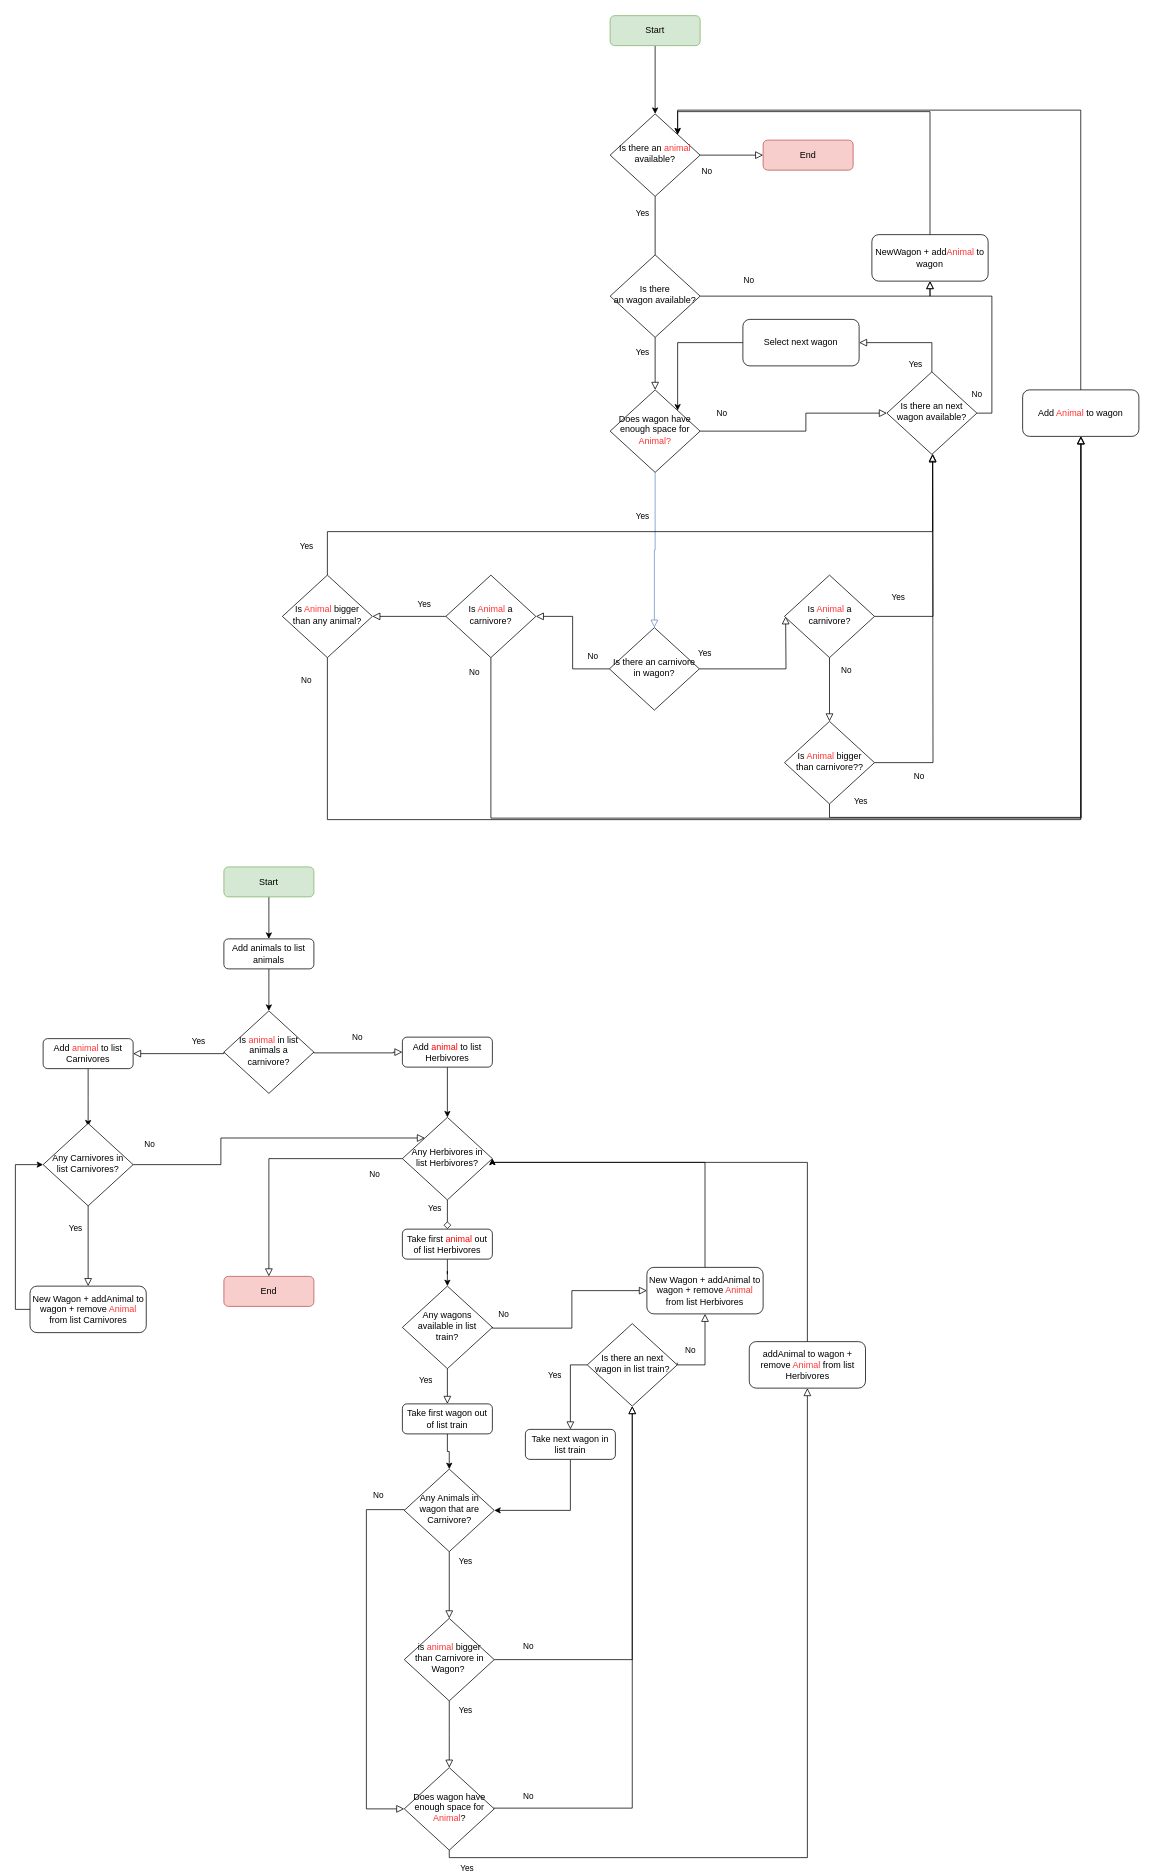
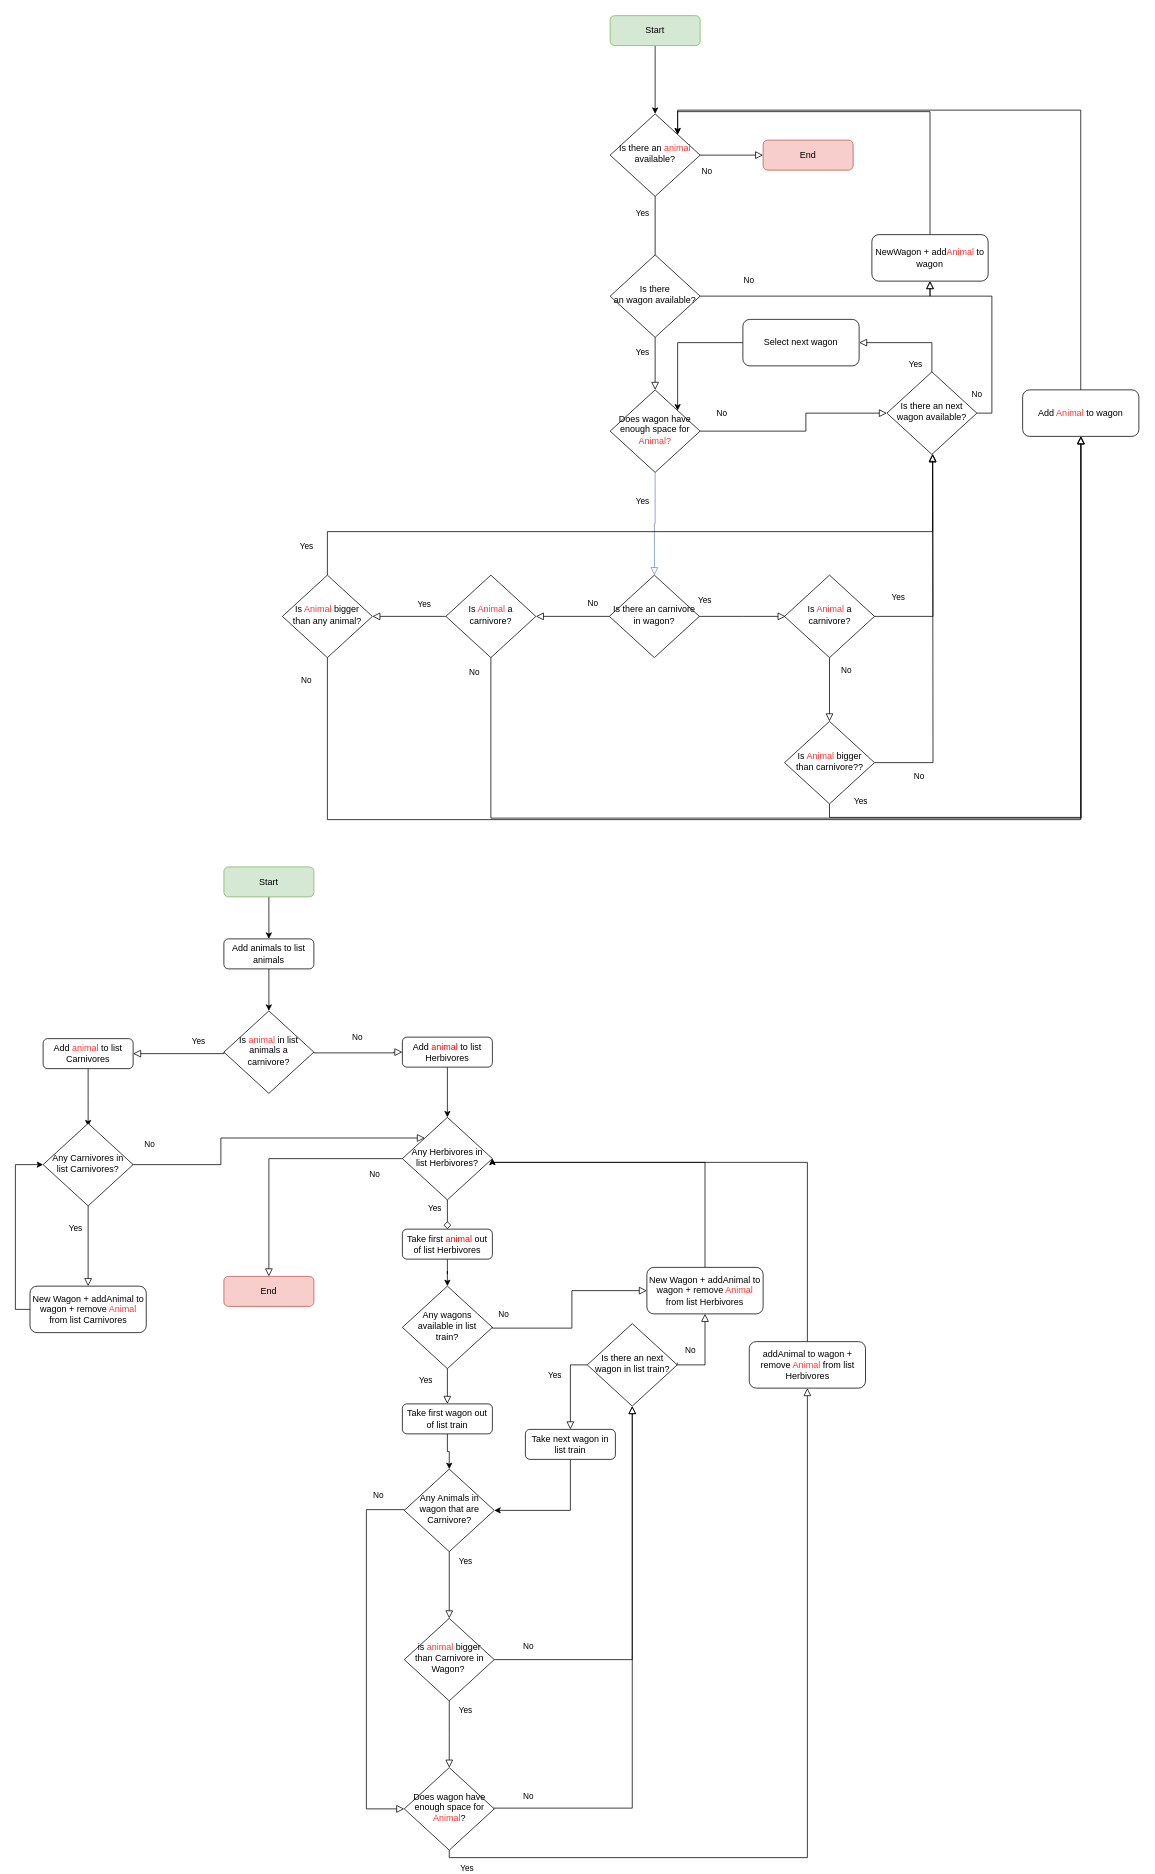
node "Is there an carnivore in wagon?": moved (654, 669) -> (654, 616)
